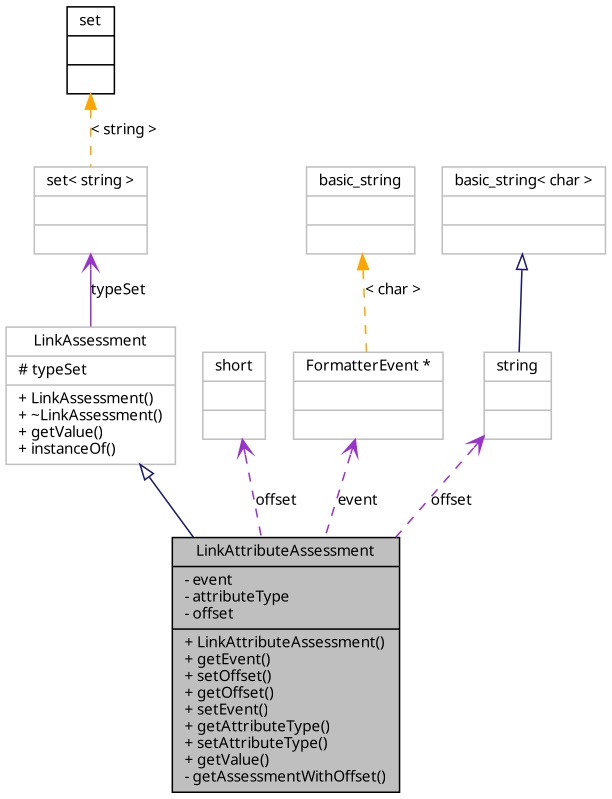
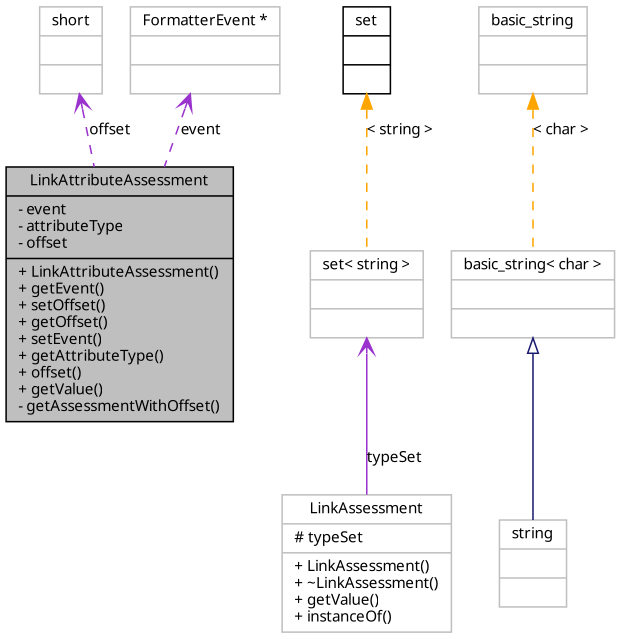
edge "FormatterEvent *" -> "basic_string": now "basic_string< char >" -> "basic_string"
edge "LinkAttributeAssessment" -> "string": removed, label "offset"
edge "LinkAttributeAssessment" -> "LinkAssessment": removed
node "LinkAttributeAssessment": text "+ setAttributeType()" -> "+ offset()"
